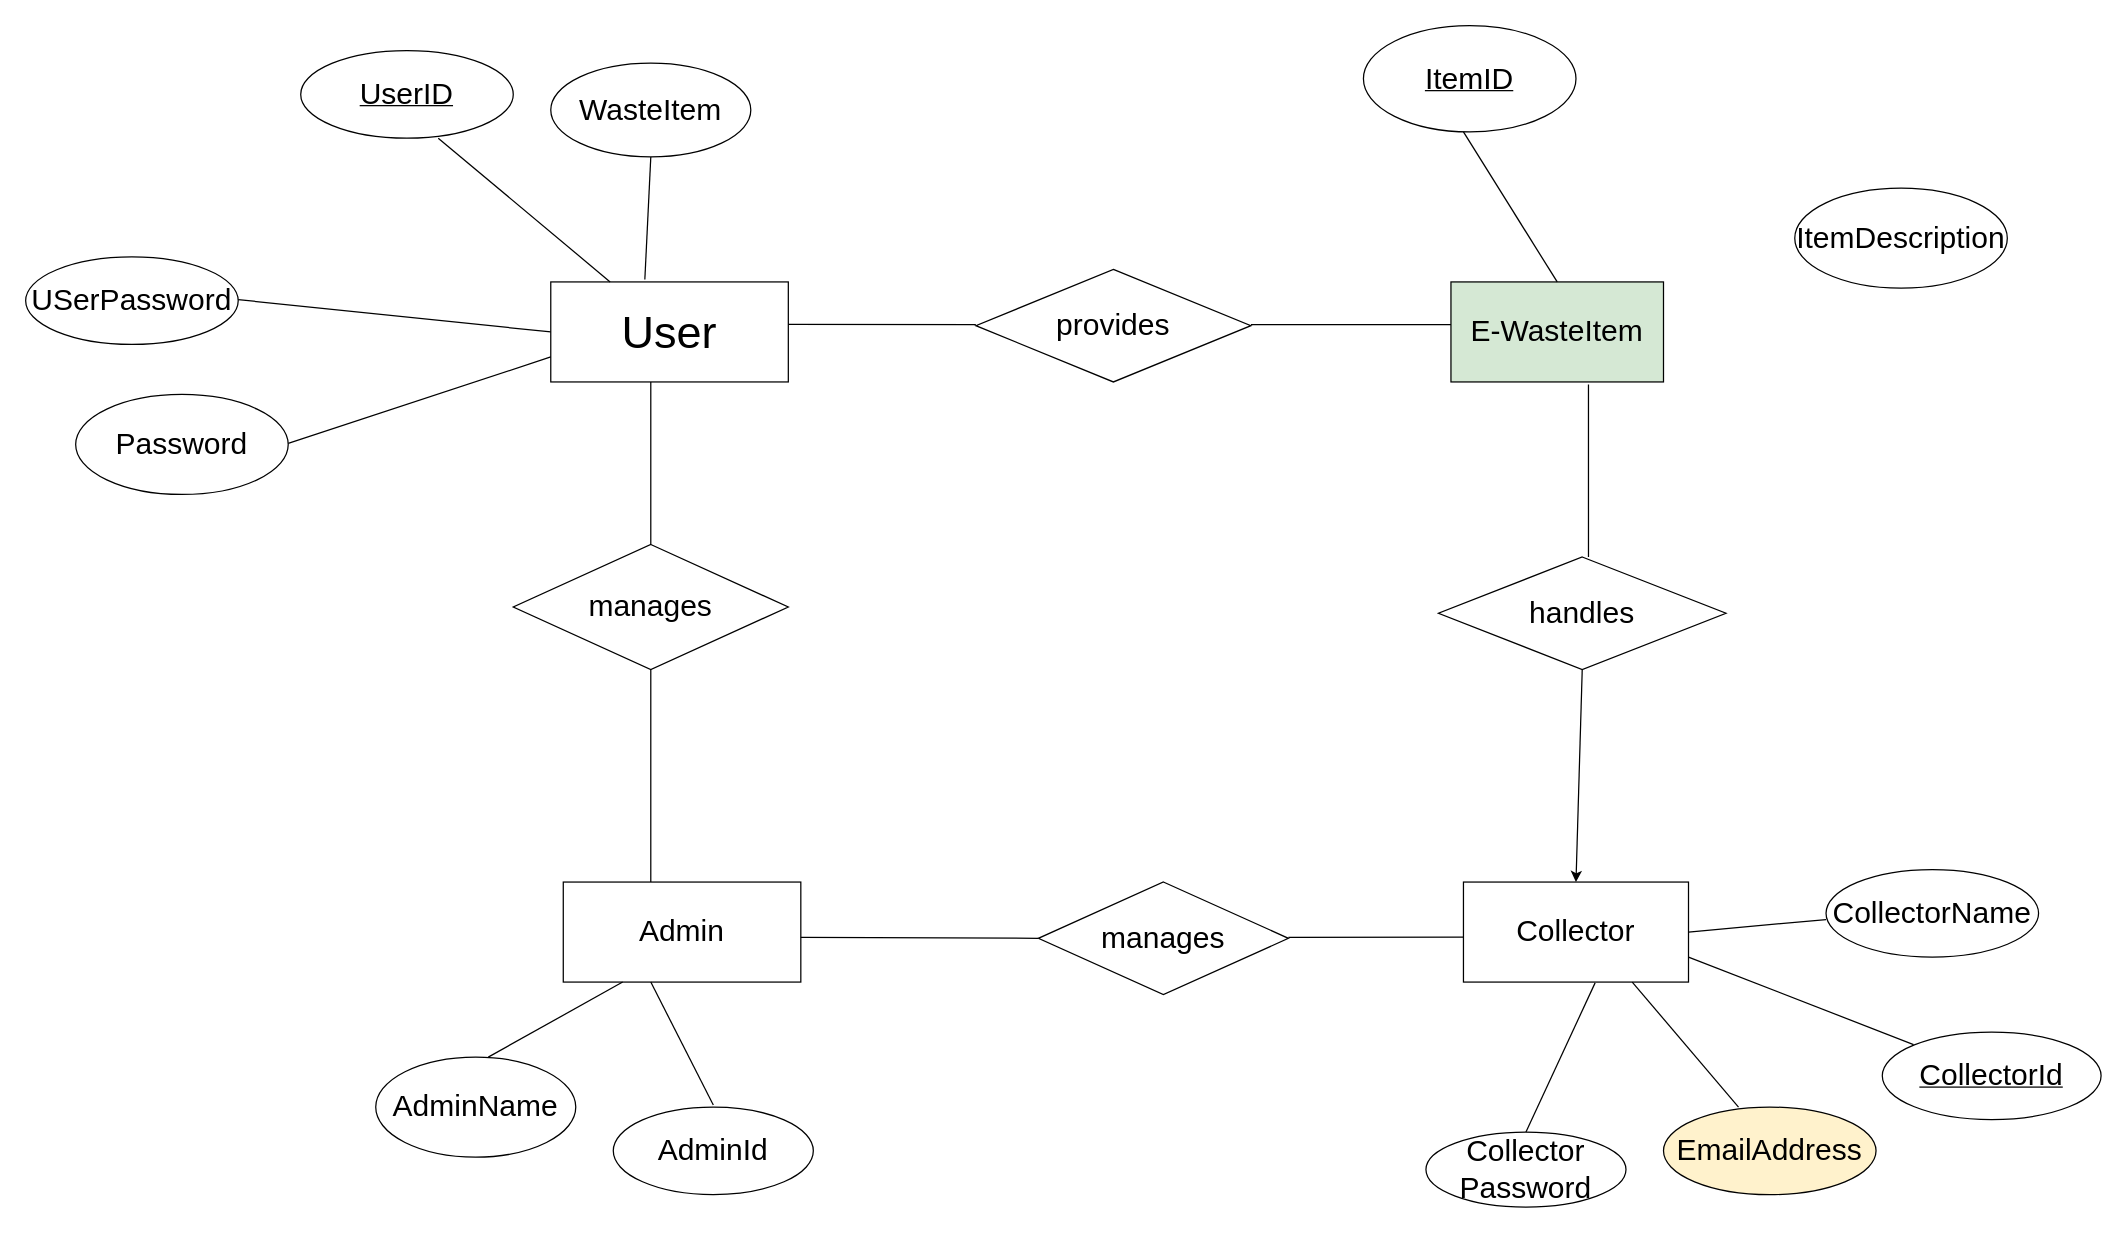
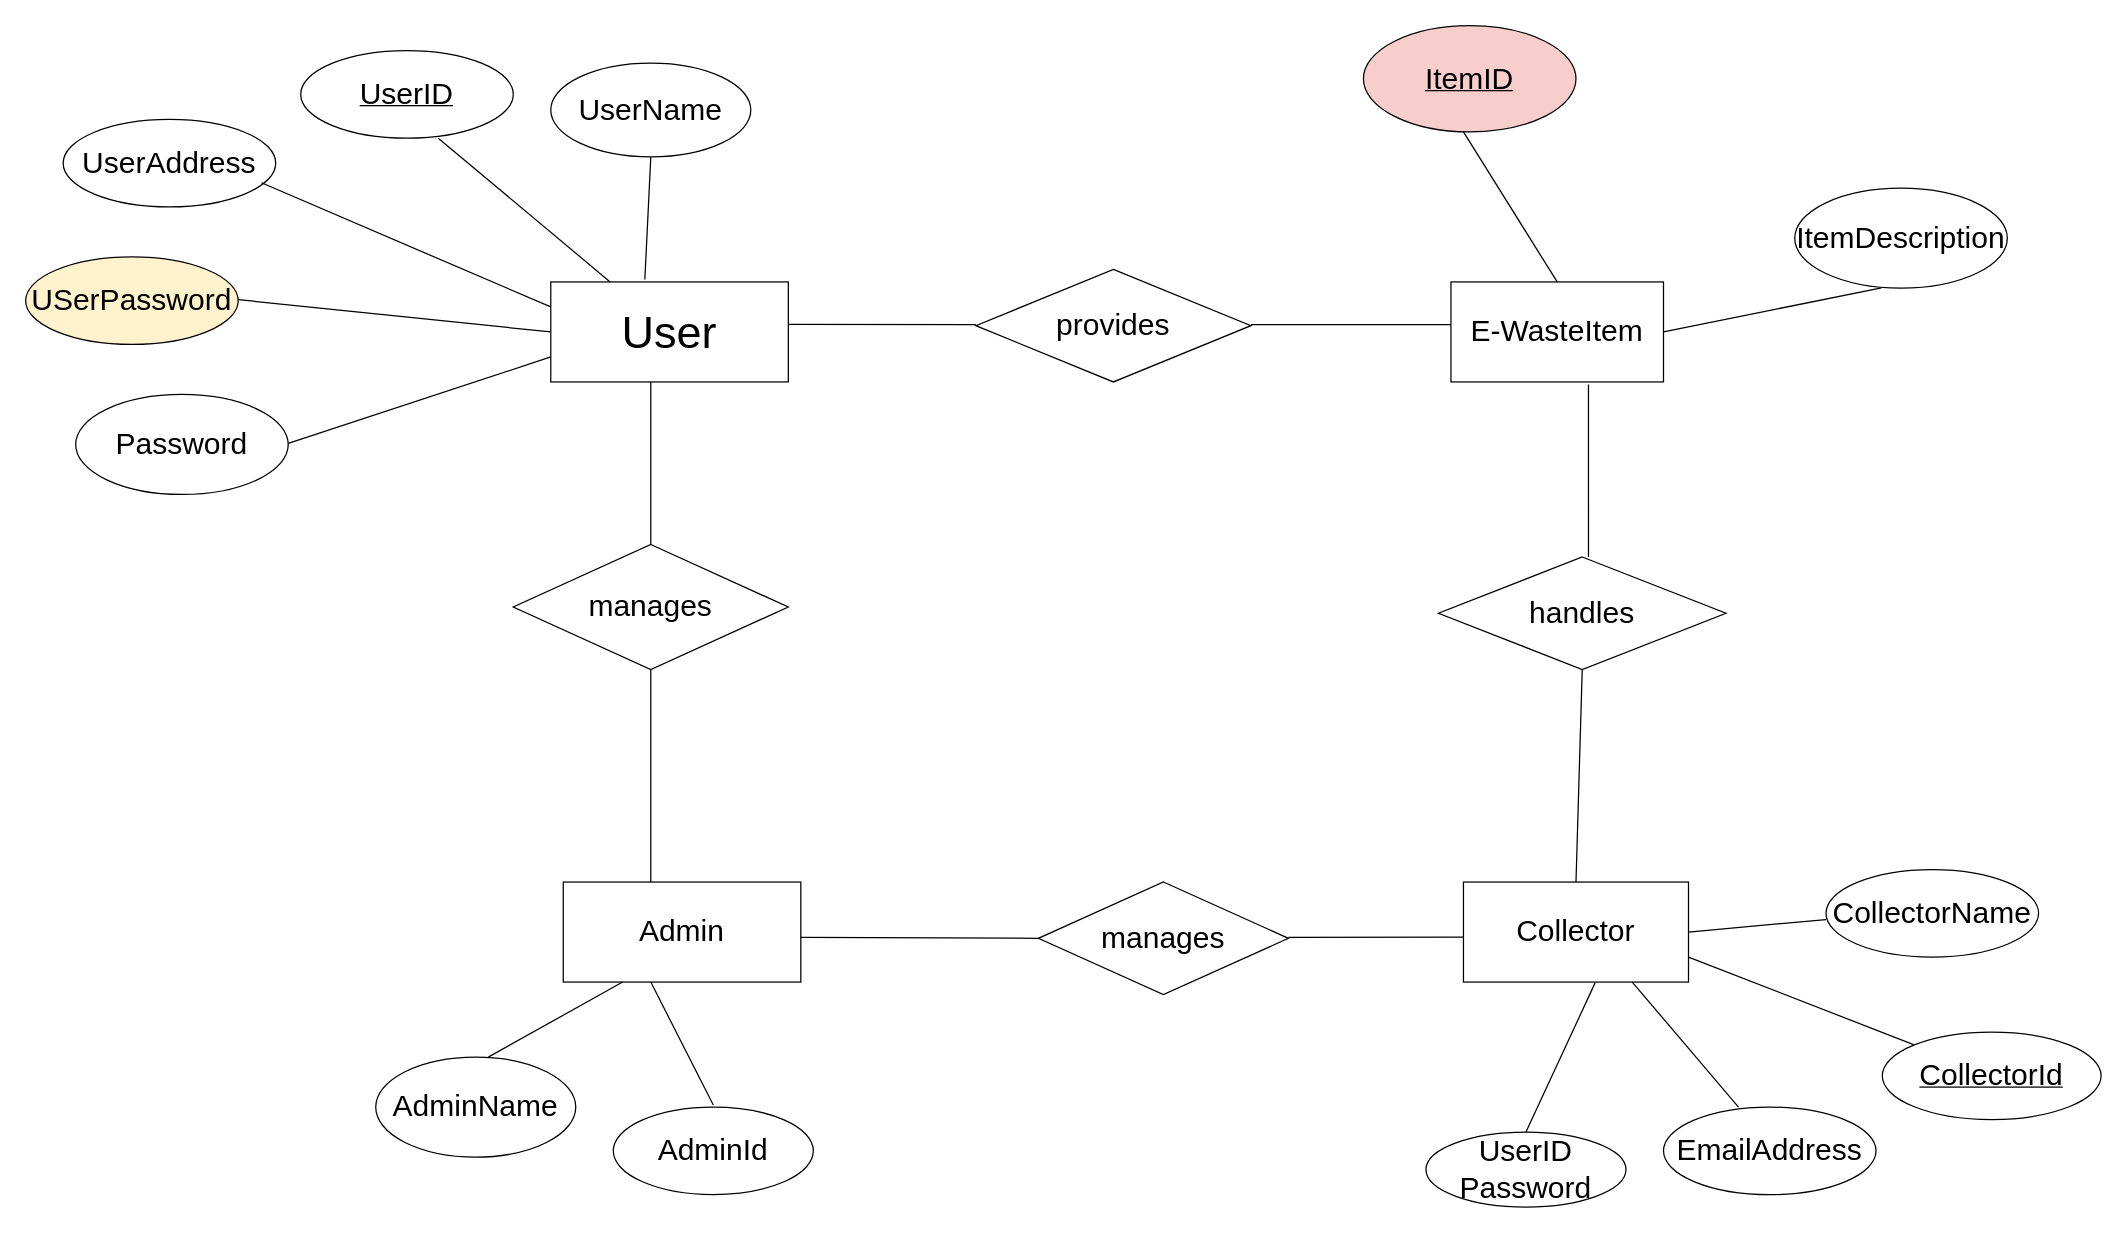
node "ItemID": fillcolor #ffffff -> #f8cecc
node "WasteItem": label "WasteItem" -> "UserName"
node "UserAddress": added
edge "UserAddress" -- "User": added
node "USerPassword": fillcolor #ffffff -> #fff2cc
edge "ItemDescription" -- "E-WasteItem": added
node "E-WasteItem": fillcolor #d5e8d4 -> #ffffff
edge "handles" -> "Collector": arrowhead classic -> none
node "EmailAddress": fillcolor #fff2cc -> #ffffff
node "Collector Password": label "Collector Password" -> "UserID Password"
